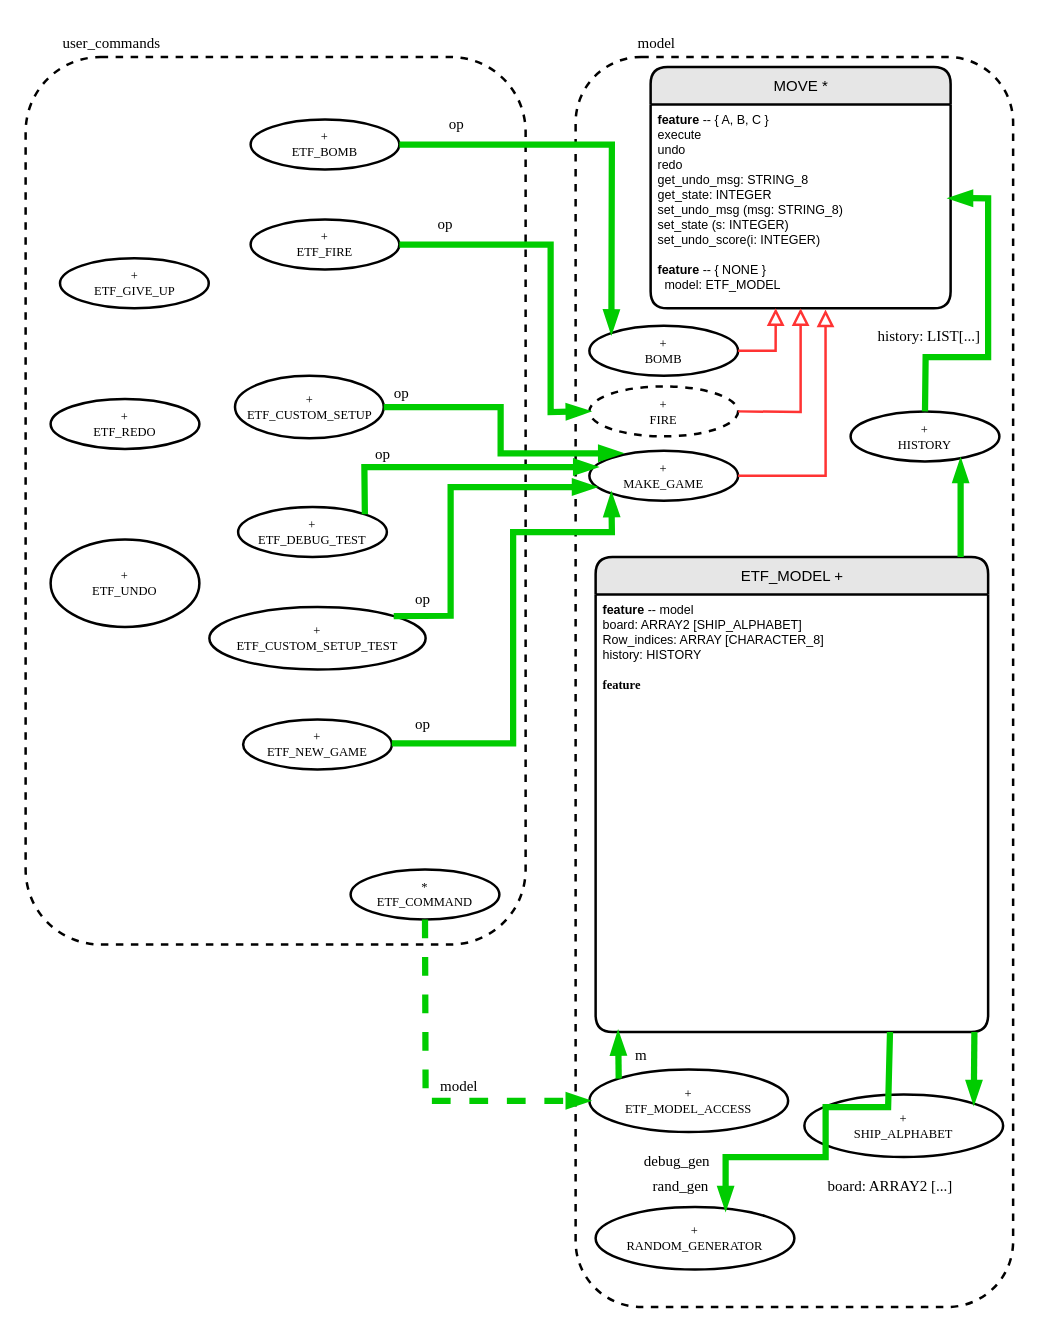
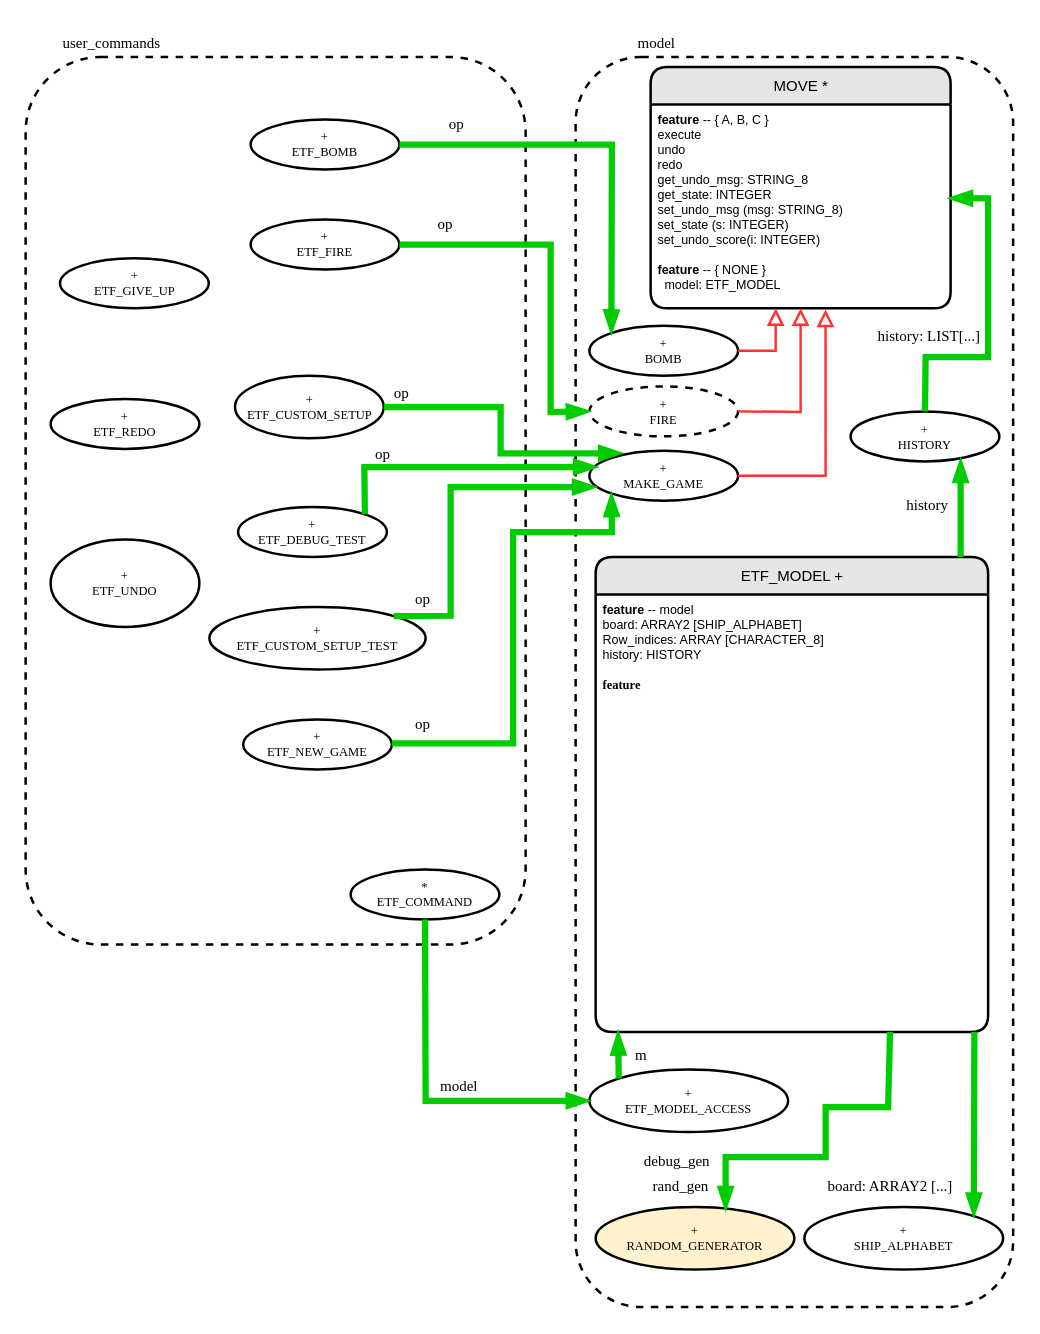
node "history": added
edge "* ETF_COMMAND" -> "+ ETF_MODEL_ACCESS": style dashed -> solid
node "+ SHIP_ALPHABET": moved (904, 1126) -> (904, 1238)
node "+ RANDOM_GENERATOR": fillcolor #ffffff -> #fff2cc
